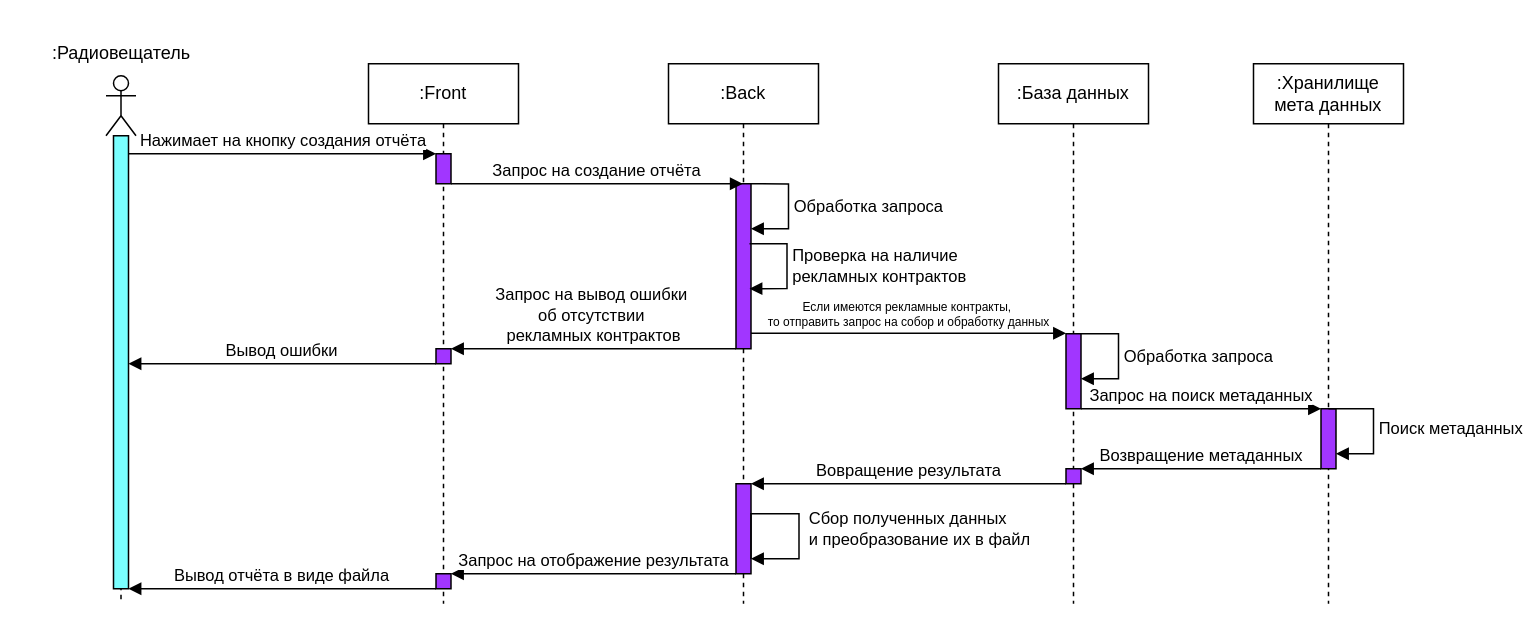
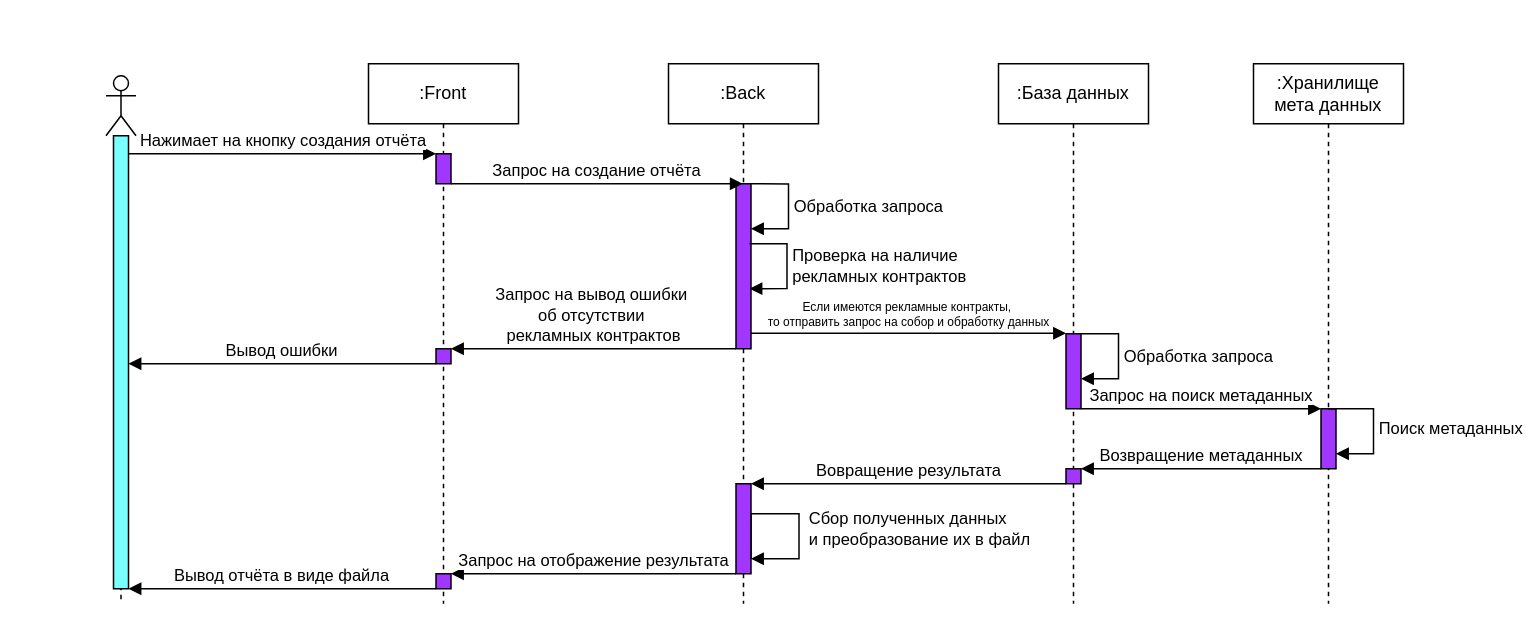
node ":Радиовещатель": removed
